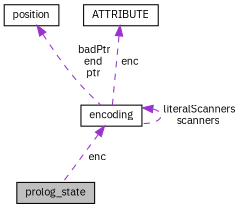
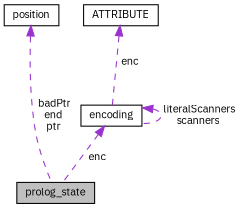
edge "encoding" -> "position": now "prolog_state" -> "position"
